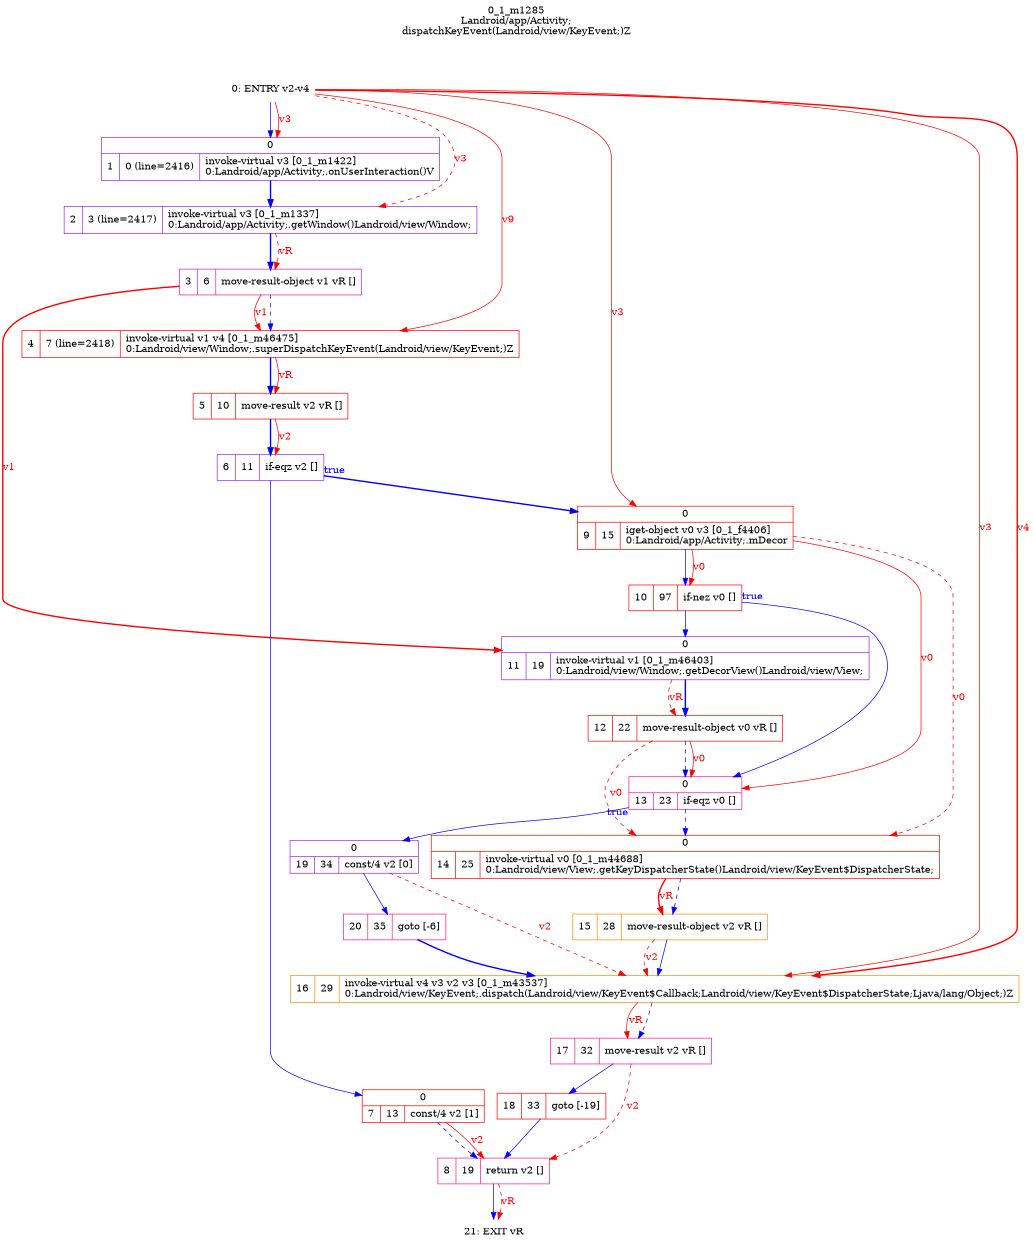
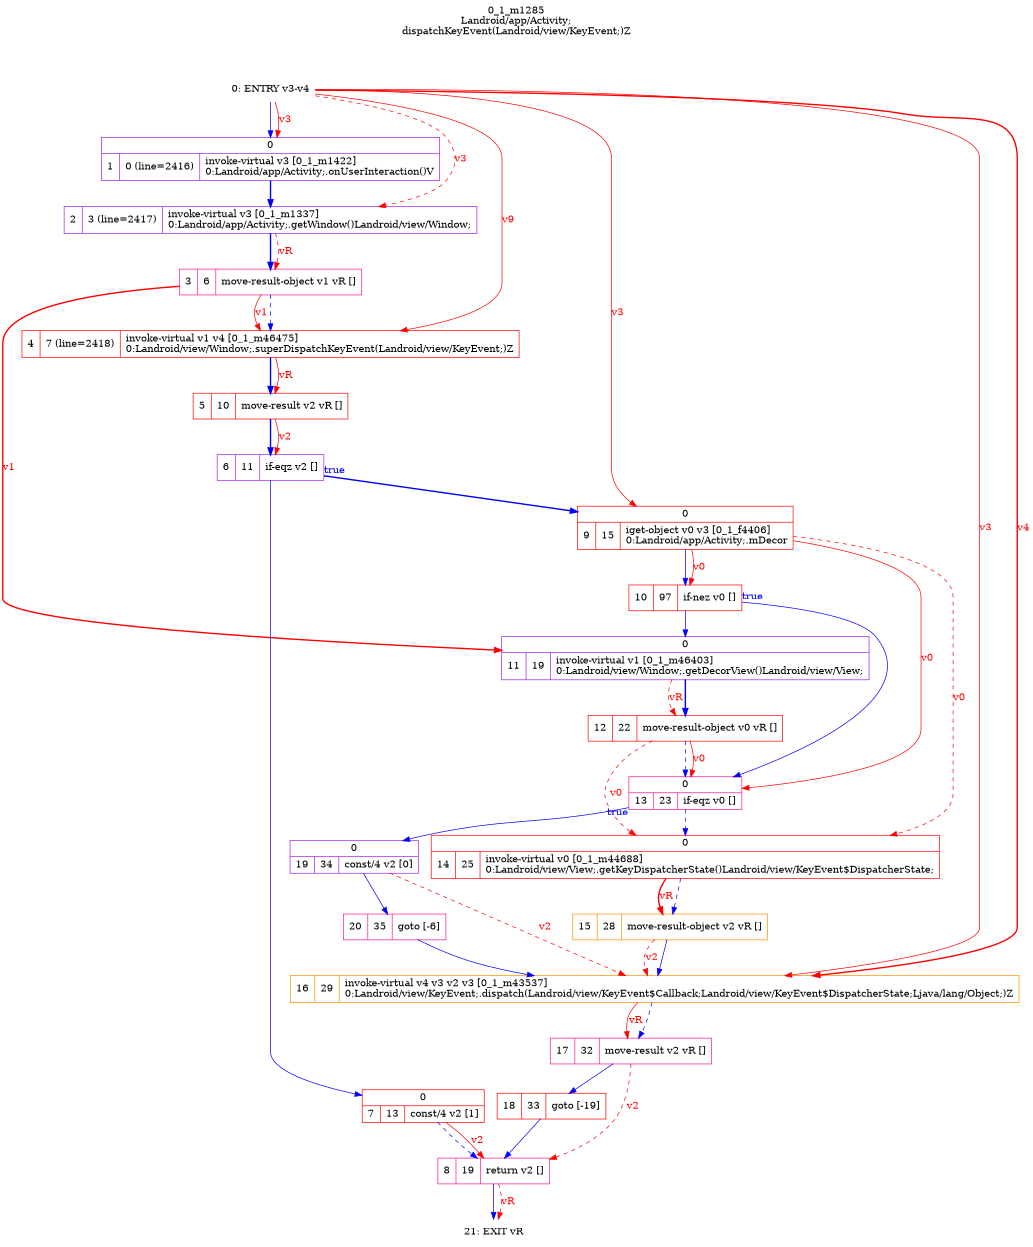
node "0: ENTRY v2-v4": label "0: ENTRY v2-v4" -> "0: ENTRY v3-v4"
edge "20" -> "16": style bold -> solid
